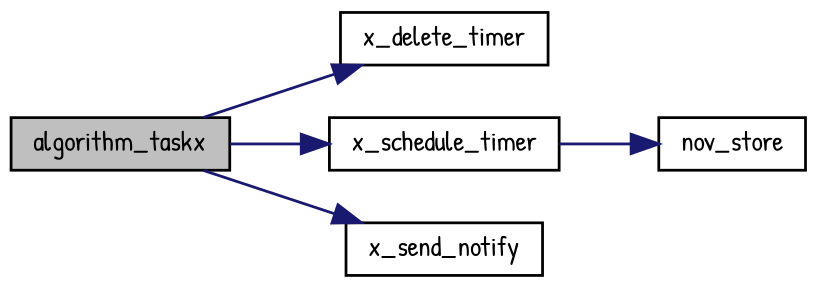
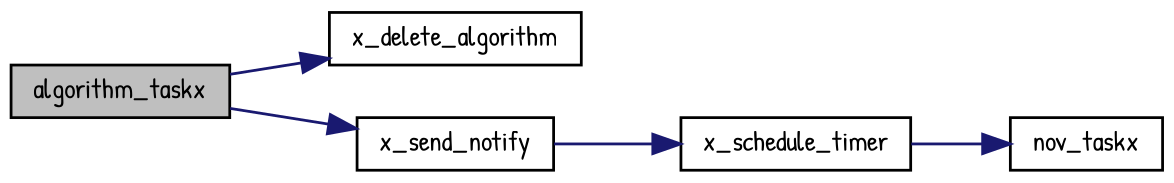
node "x_delete_timer": label "x_delete_timer" -> "x_delete_algorithm"
edge "algorithm_taskx" -> "x_schedule_timer": now "x_send_notify" -> "x_schedule_timer"
node "nov_store": label "nov_store" -> "nov_taskx"
